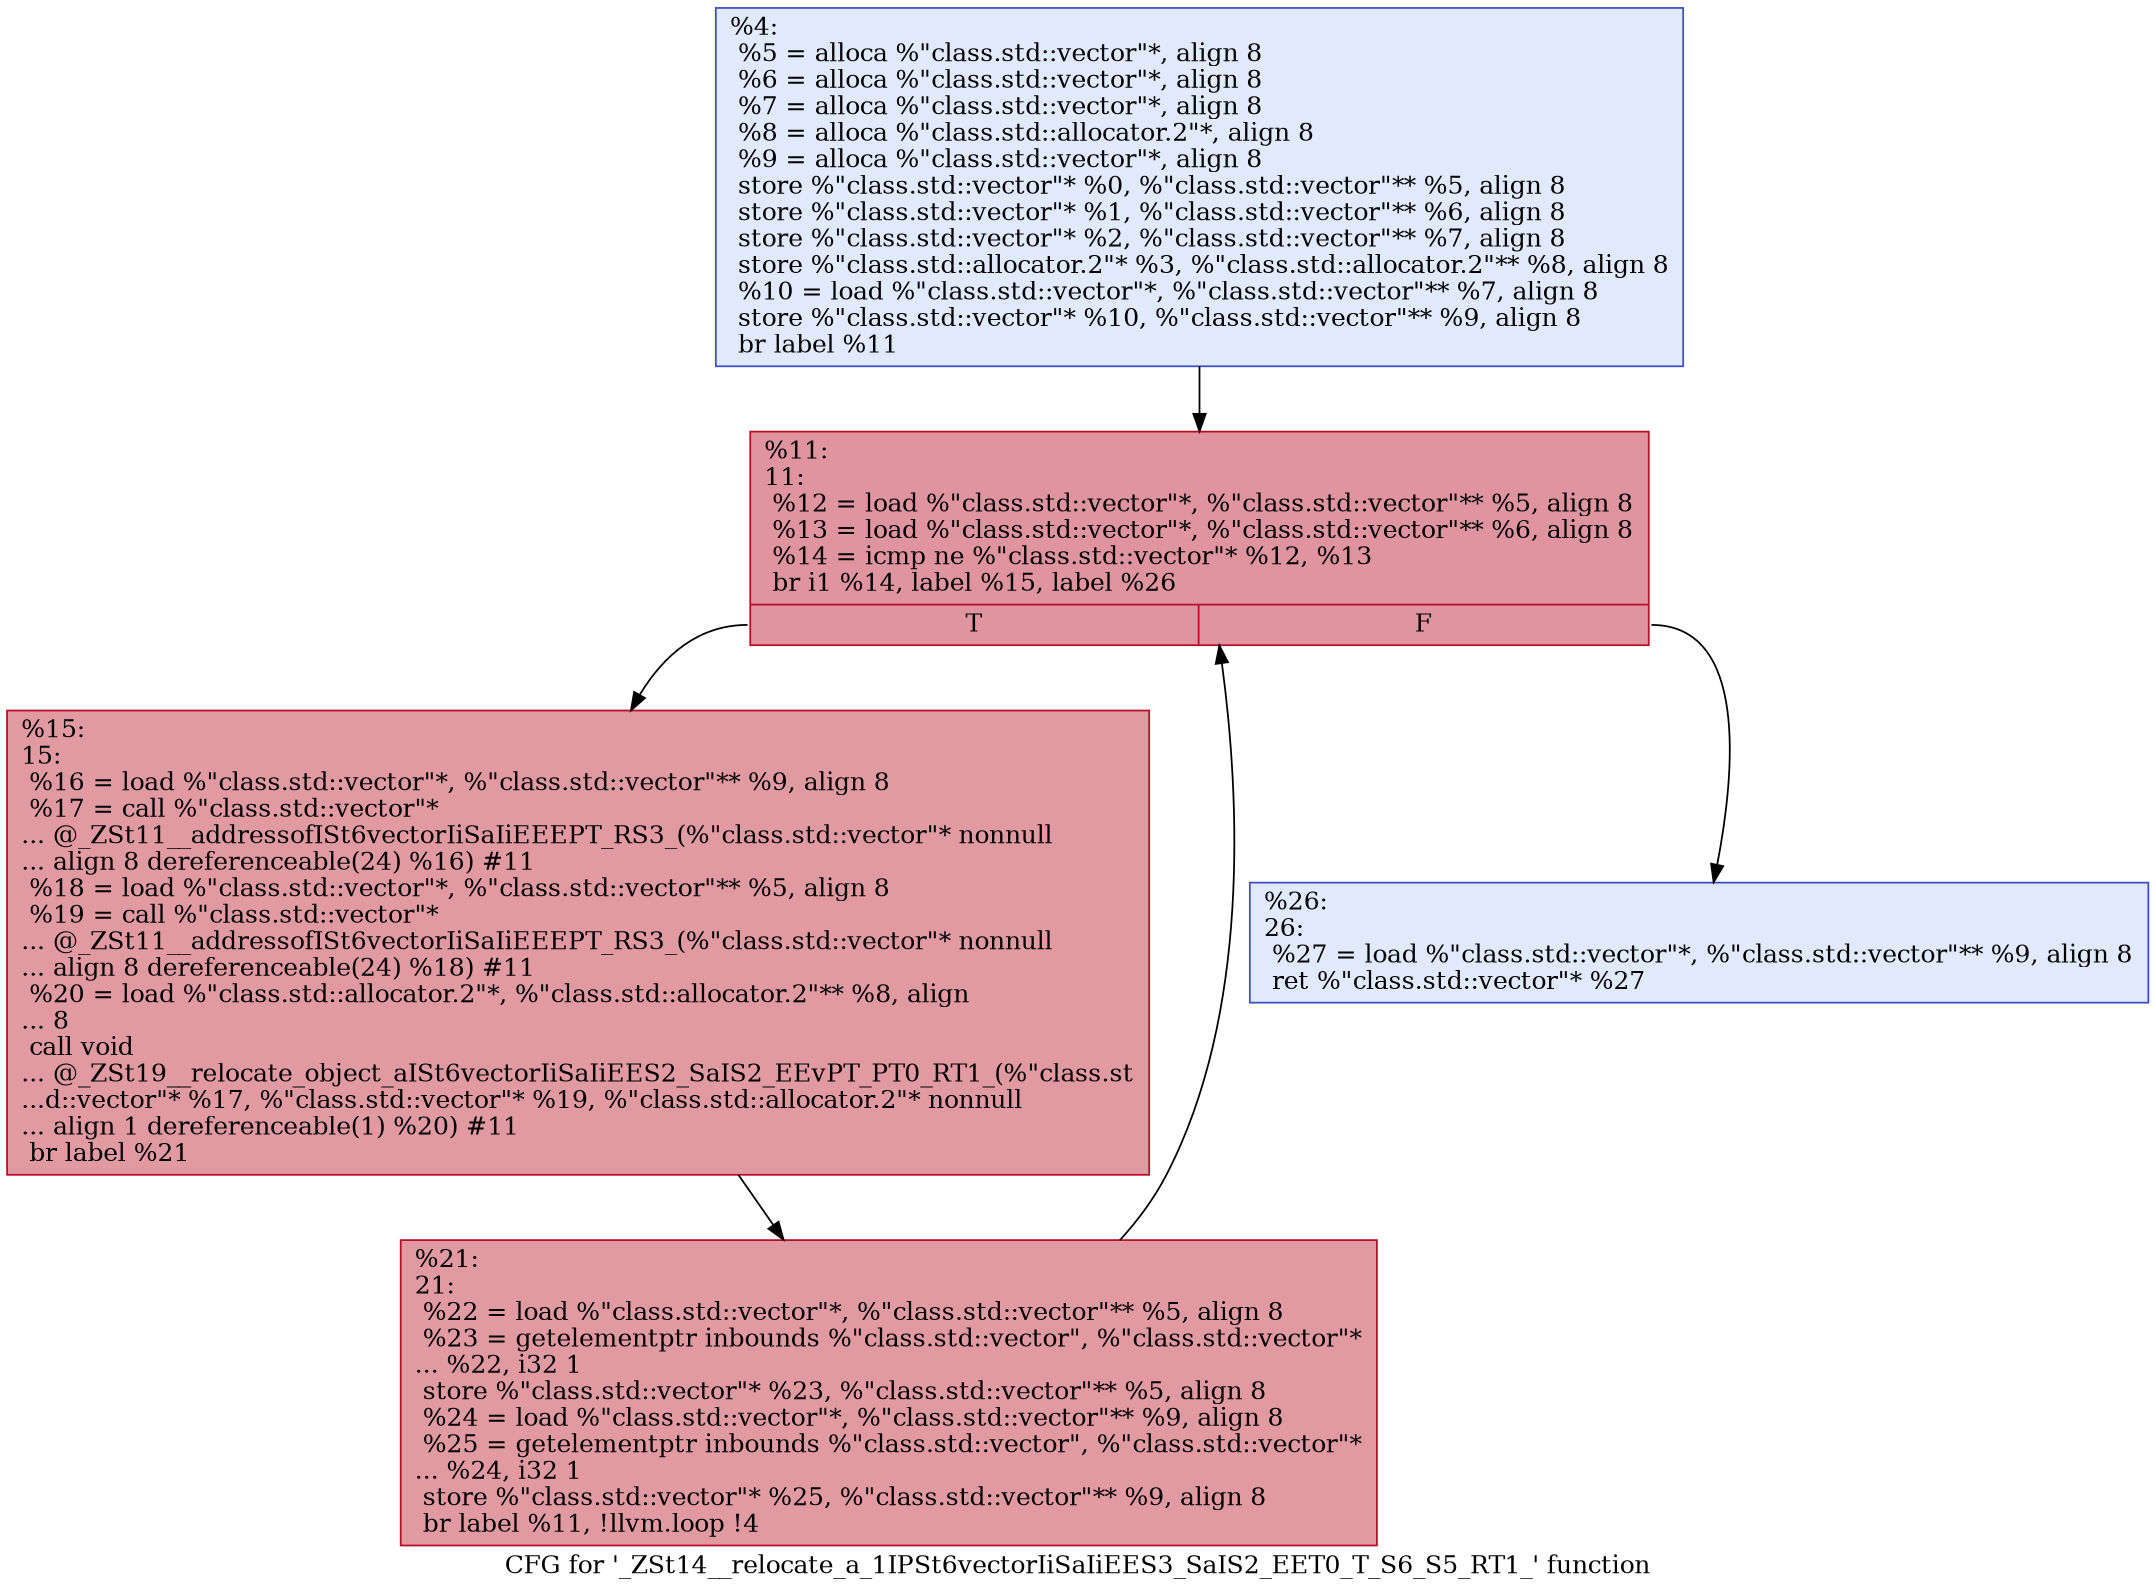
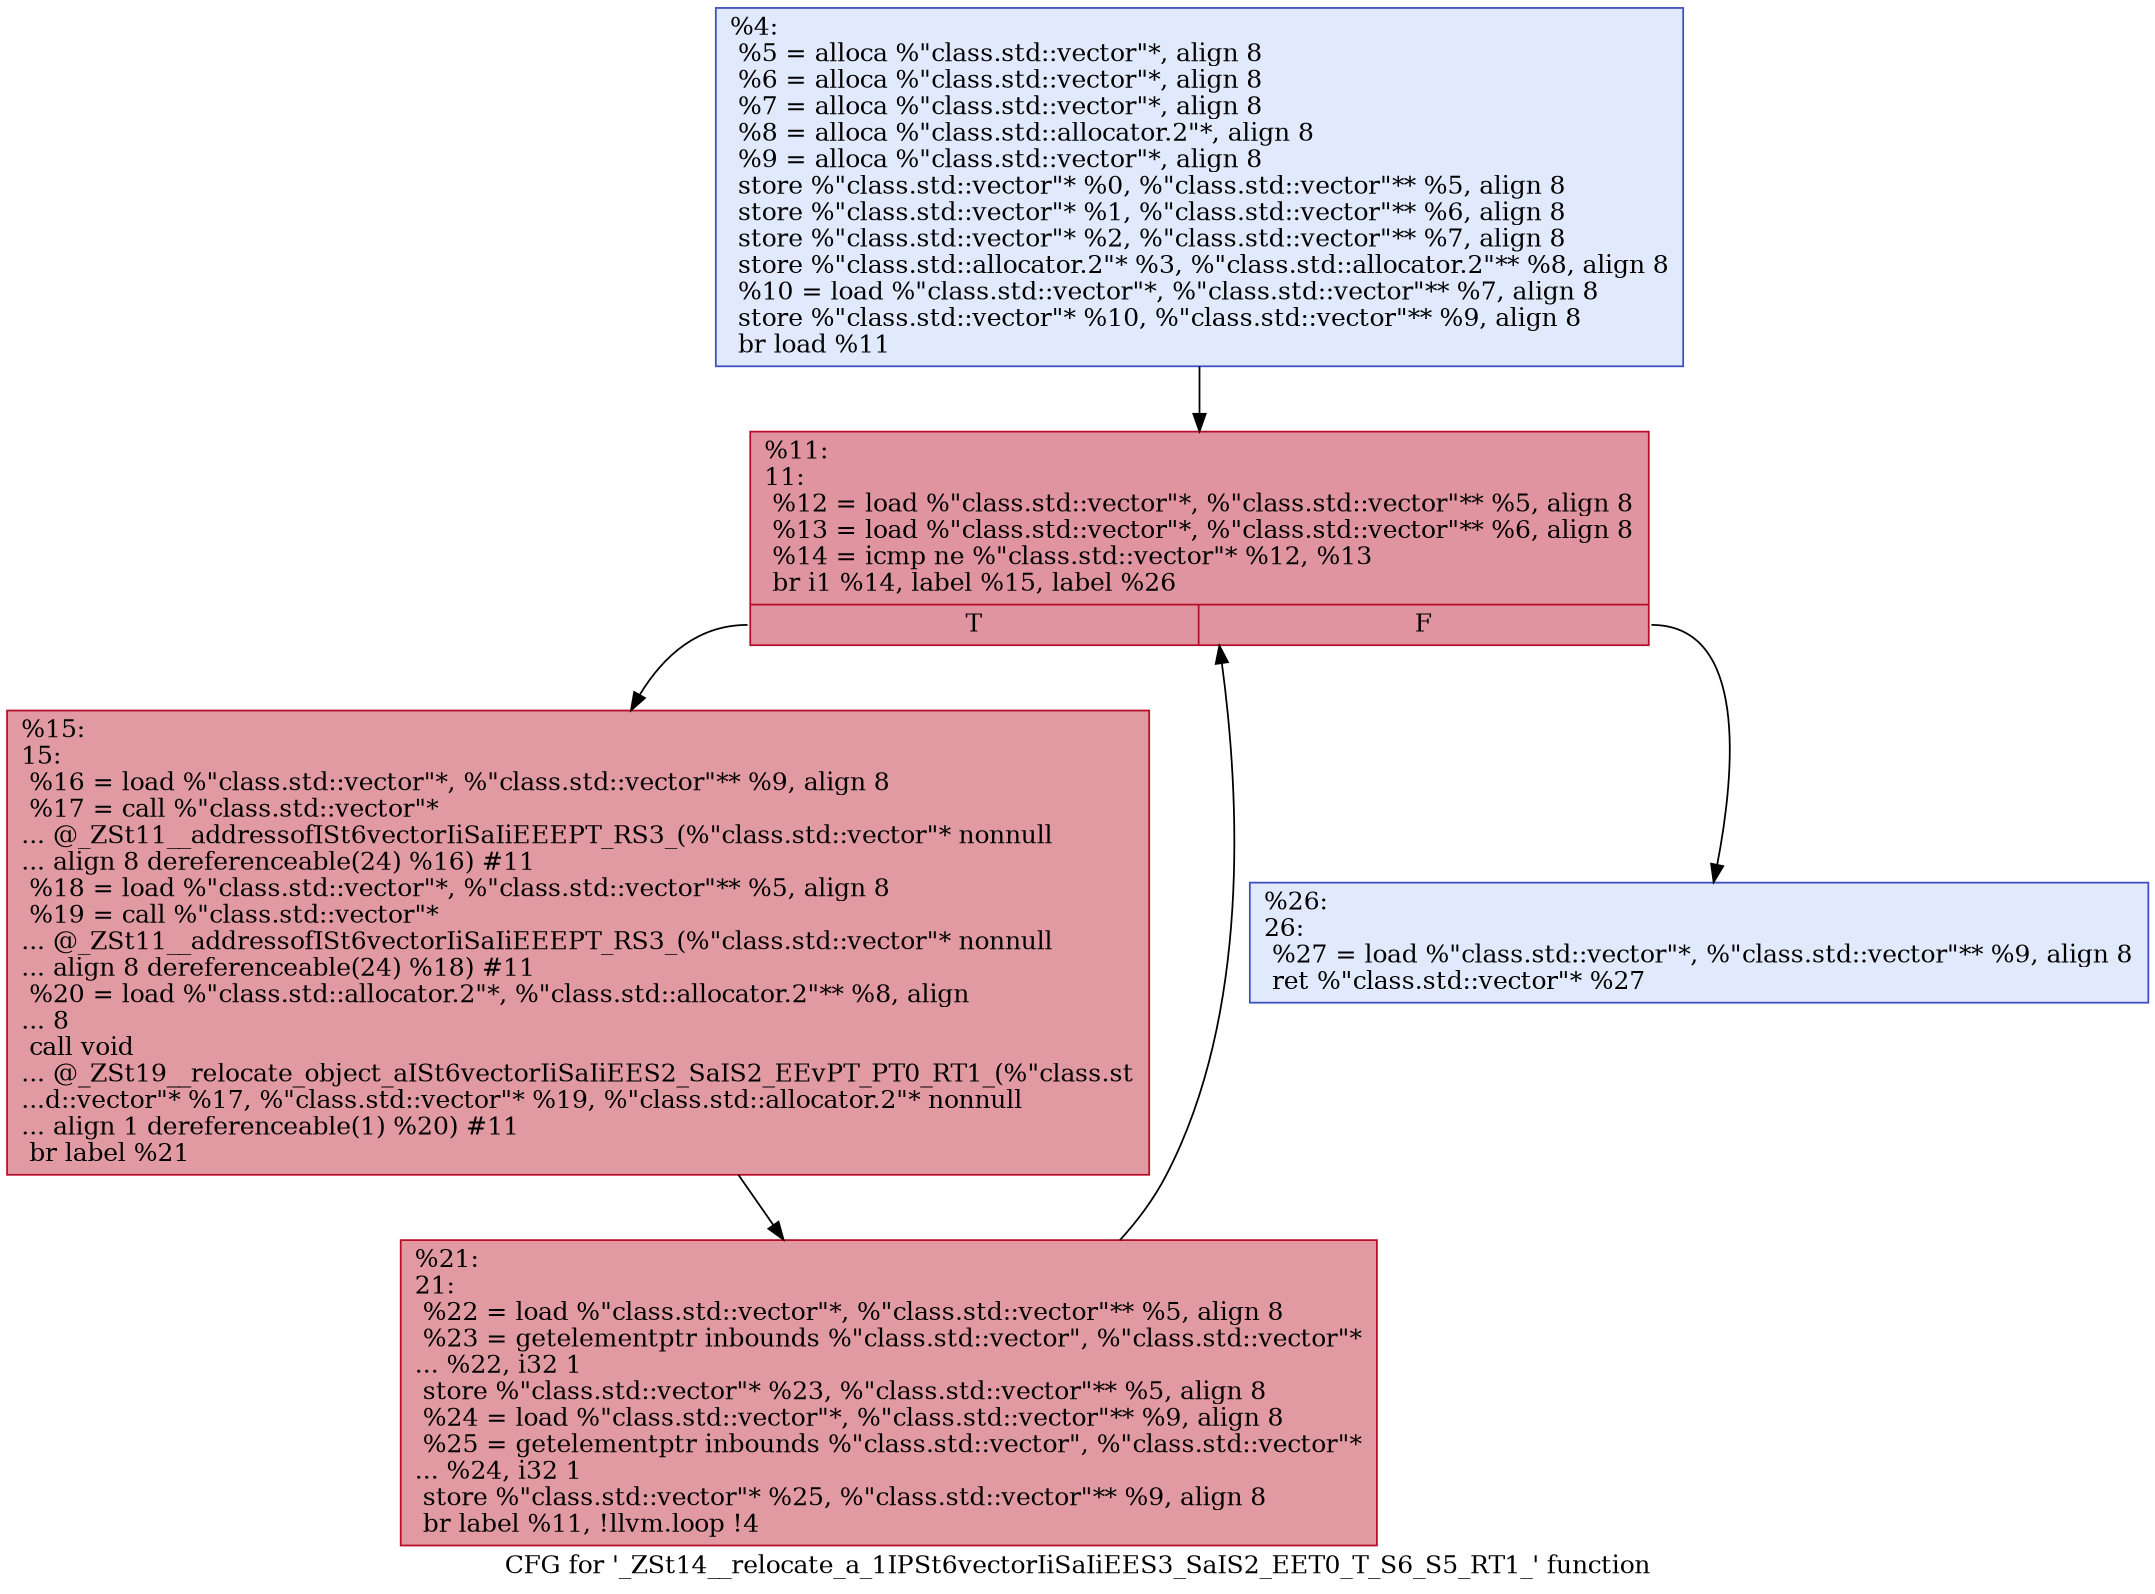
node "%4:": text "br label %11" -> "br load %11"
